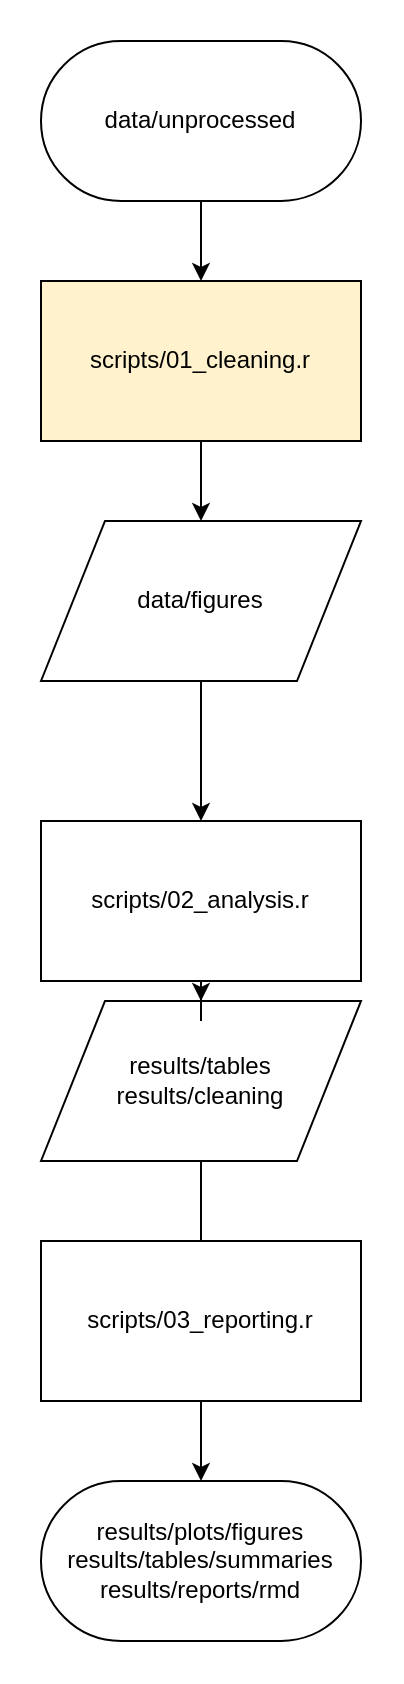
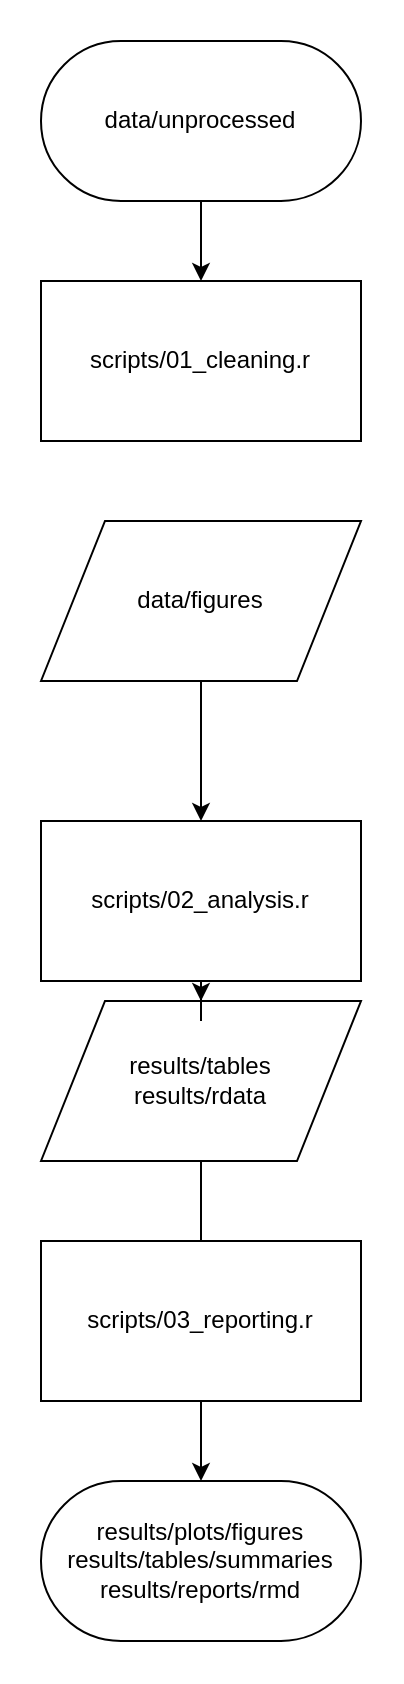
node "scripts/01_cleaning.r": fillcolor #fff2cc -> #ffffff
edge "scripts/01_cleaning.r" -> "data/figures": removed
node "results/tables results/cleaning": label "results/tables results/cleaning" -> "results/tables results/rdata"
